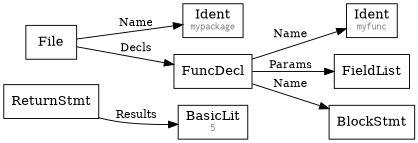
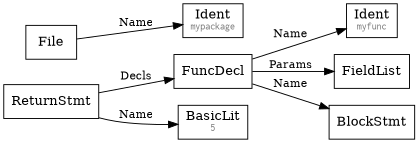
edge "File" -> "FuncDecl": now "ReturnStmt" -> "FuncDecl"
edge "ReturnStmt" -> "BasicLit": label "Results" -> "Name"
